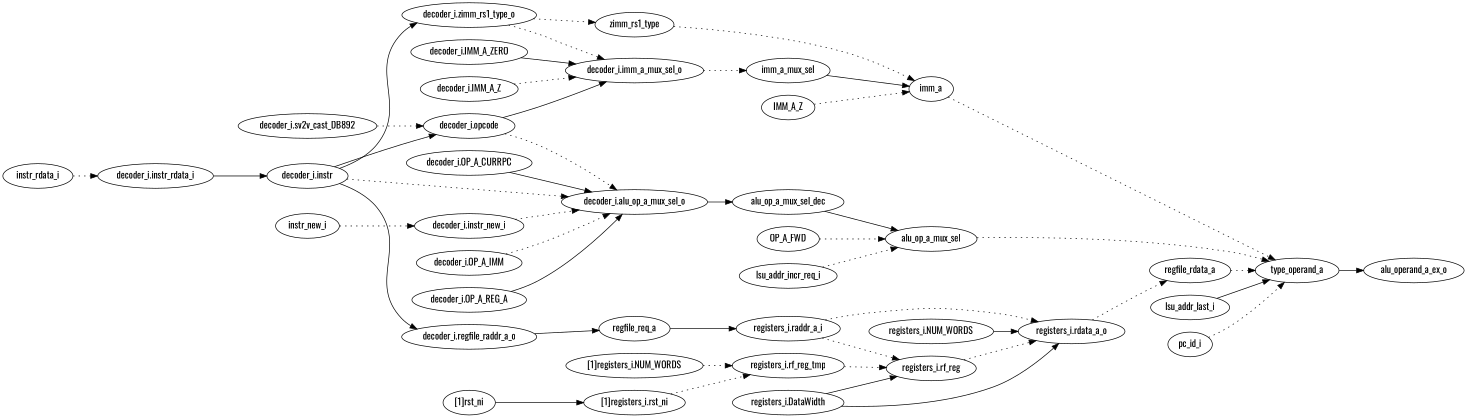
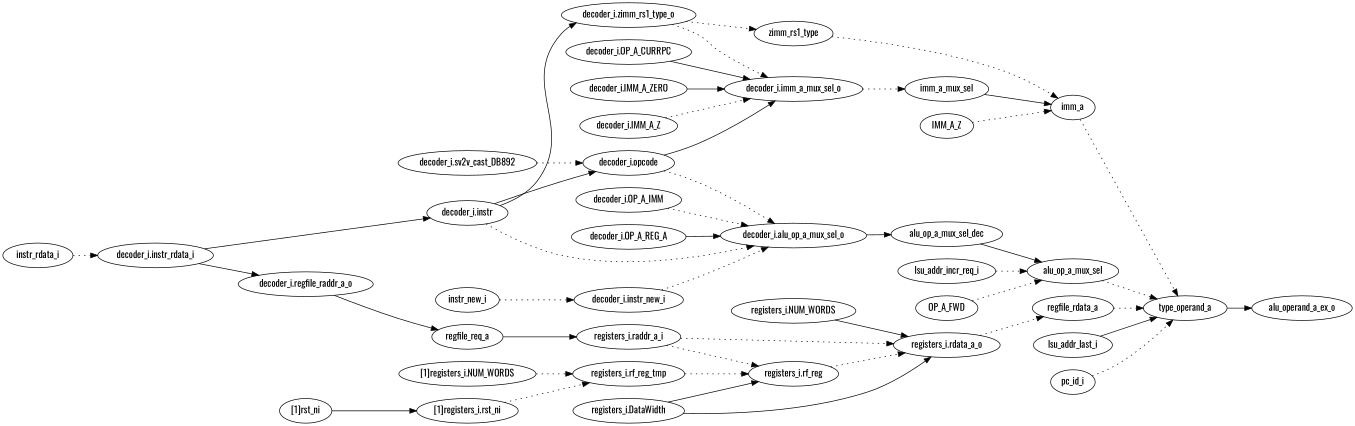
edge "decoder_i.OP_A_CURRPC" -> "decoder_i.alu_op_a_mux_sel_o": now "decoder_i.OP_A_CURRPC" -> "decoder_i.imm_a_mux_sel_o"
edge "decoder_i.instr" -> "decoder_i.regfile_raddr_a_o": now "decoder_i.instr_rdata_i" -> "decoder_i.regfile_raddr_a_o"
